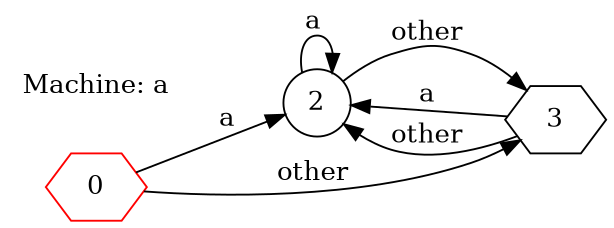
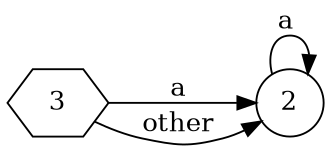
edge "2" -> "3": removed, label "other"
node "Machine: a": removed
node "0": removed
